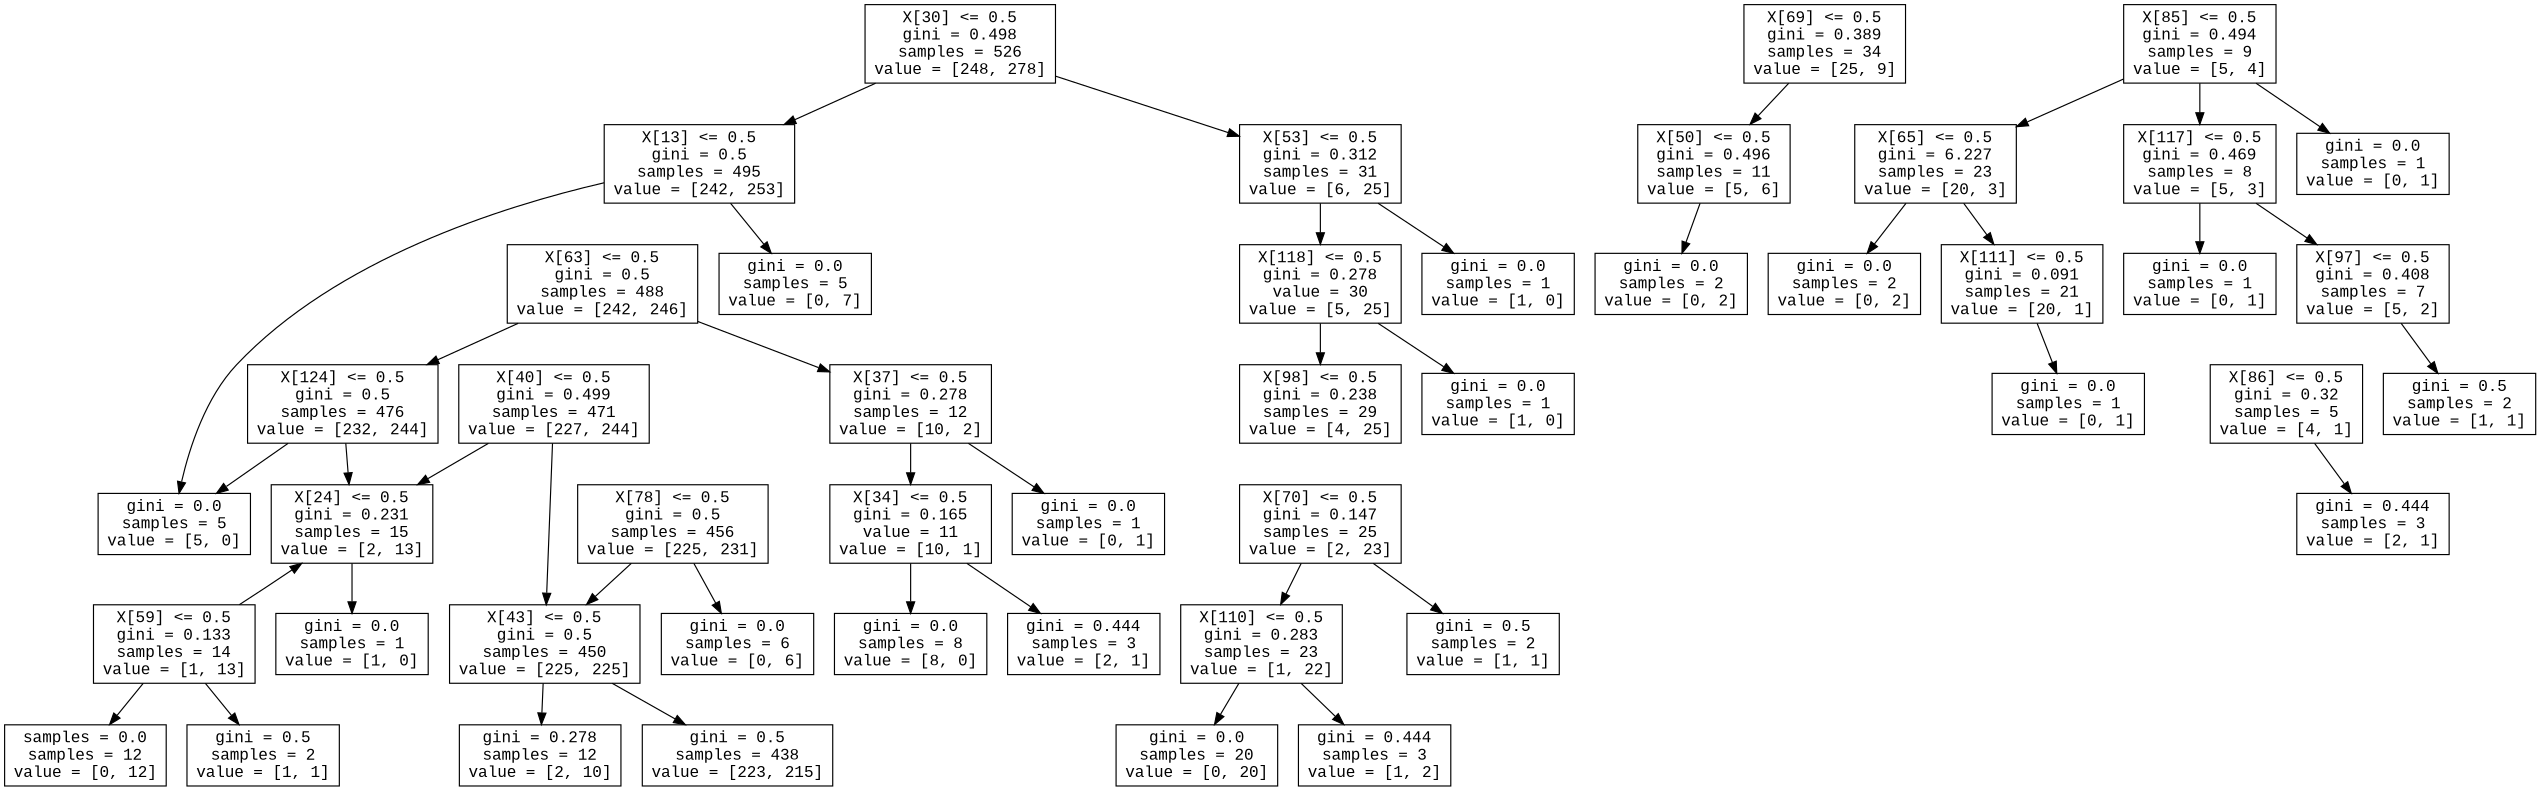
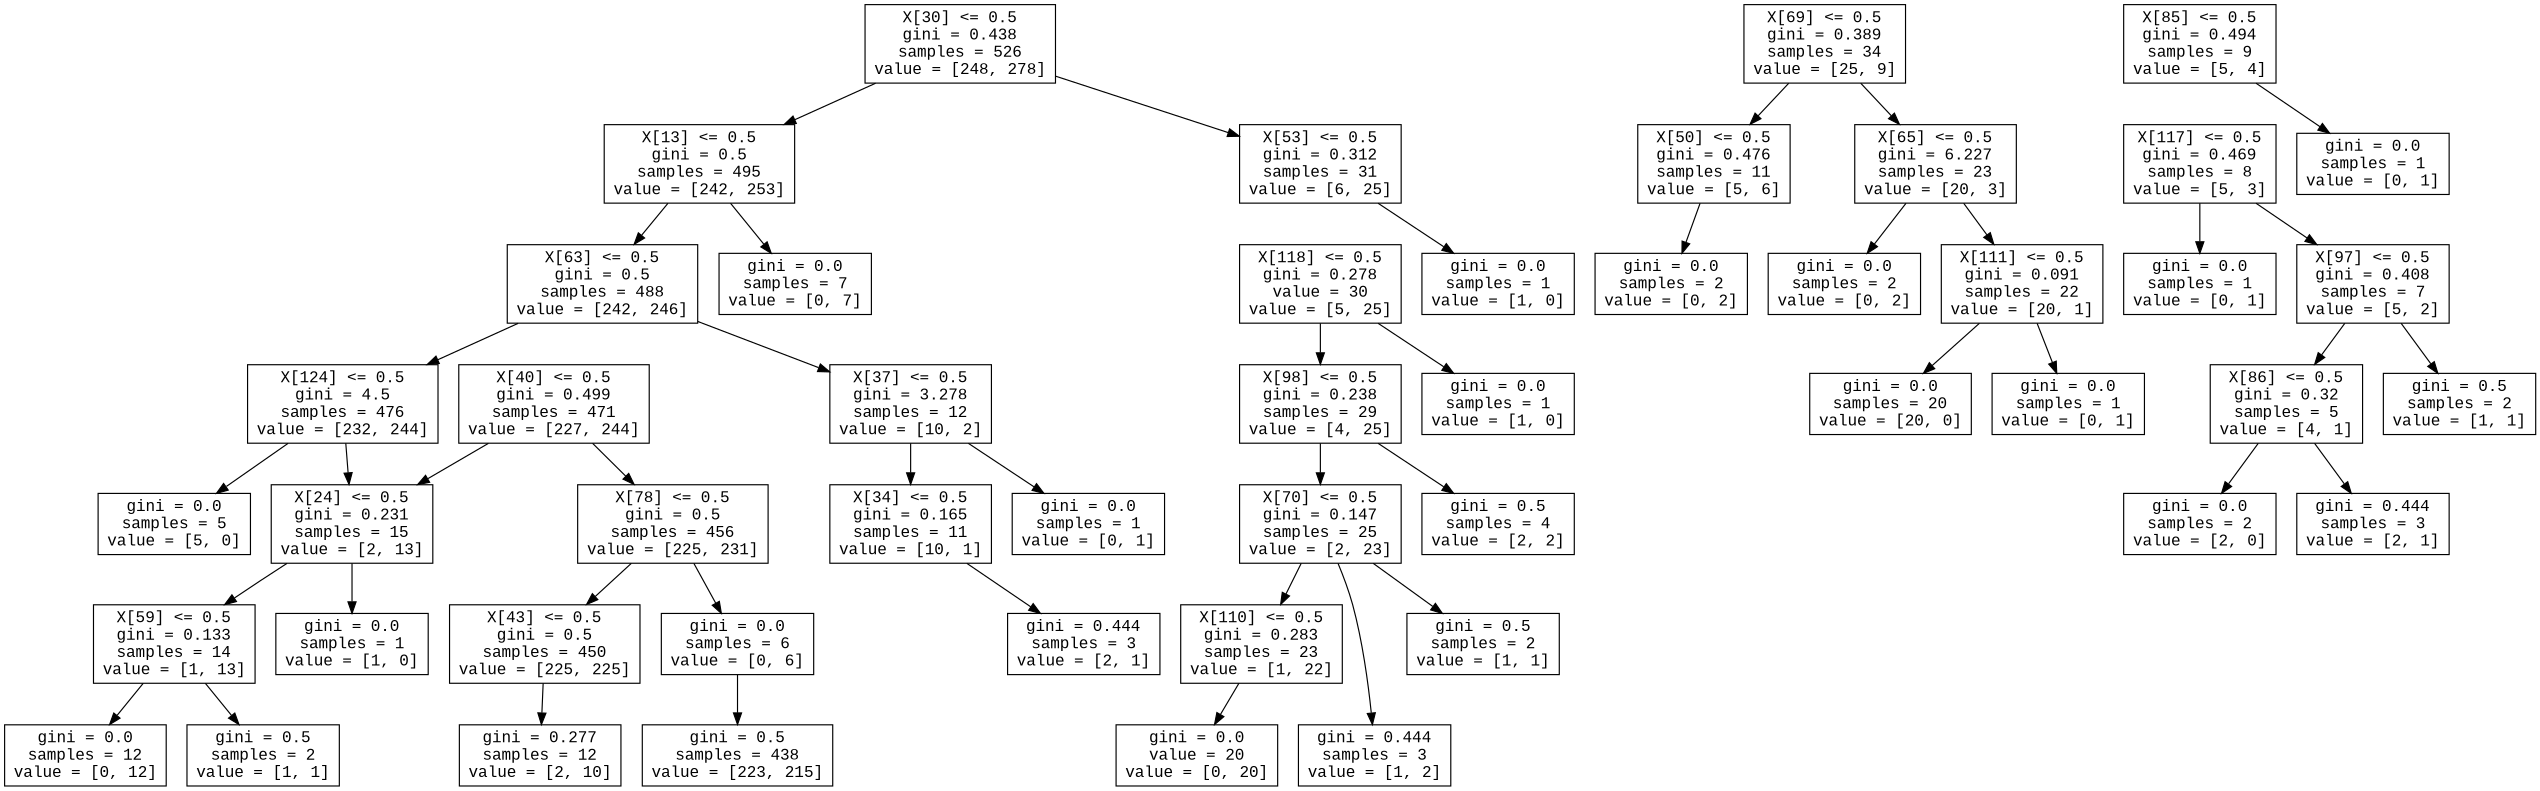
node "X[30] <= 0.5 gini = 0.498 samples = 526 value = [248, 278]": label "X[30] <= 0.5 gini = 0.498 samples = 526 value = [248, 278]" -> "X[30] <= 0.5 gini = 0.438 samples = 526 value = [248, 278]"
edge "X[85] <= 0.5 gini = 0.494 samples = 9 value = [5, 4]" -> "X[117] <= 0.5 gini = 0.469 samples = 8 value = [5, 3]": removed
edge "X[85] <= 0.5 gini = 0.494 samples = 9 value = [5, 4]" -> "X[65] <= 0.5 gini = 6.227 samples = 23 value = [20, 3]": now "X[69] <= 0.5 gini = 0.389 samples = 34 value = [25, 9]" -> "X[65] <= 0.5 gini = 6.227 samples = 23 value = [20, 3]"
node "X[50] <= 0.5 gini = 0.496 samples = 11 value = [5, 6]": label "X[50] <= 0.5 gini = 0.496 samples = 11 value = [5, 6]" -> "X[50] <= 0.5 gini = 0.476 samples = 11 value = [5, 6]"
edge "X[53] <= 0.5 gini = 0.312 samples = 31 value = [6, 25]" -> "X[118] <= 0.5 gini = 0.278 value = 30 value = [5, 25]": removed
edge "X[13] <= 0.5 gini = 0.5 samples = 495 value = [242, 253]" -> "gini = 0.0 samples = 5 value = [5, 0]": now "X[13] <= 0.5 gini = 0.5 samples = 495 value = [242, 253]" -> "X[63] <= 0.5 gini = 0.5 samples = 488 value = [242, 246]"
node "gini = 0.0 samples = 5 value = [0, 7]": label "gini = 0.0 samples = 5 value = [0, 7]" -> "gini = 0.0 samples = 7 value = [0, 7]"
node "X[111] <= 0.5 gini = 0.091 samples = 21 value = [20, 1]": label "X[111] <= 0.5 gini = 0.091 samples = 21 value = [20, 1]" -> "X[111] <= 0.5 gini = 0.091 samples = 22 value = [20, 1]"
edge "X[97] <= 0.5 gini = 0.408 samples = 7 value = [5, 2]" -> "X[86] <= 0.5 gini = 0.32 samples = 5 value = [4, 1]": added
node "X[124] <= 0.5 gini = 0.5 samples = 476 value = [232, 244]": label "X[124] <= 0.5 gini = 0.5 samples = 476 value = [232, 244]" -> "X[124] <= 0.5 gini = 4.5 samples = 476 value = [232, 244]"
node "X[37] <= 0.5 gini = 0.278 samples = 12 value = [10, 2]": label "X[37] <= 0.5 gini = 0.278 samples = 12 value = [10, 2]" -> "X[37] <= 0.5 gini = 3.278 samples = 12 value = [10, 2]"
node "gini = 0.0 samples = 20 value = [20, 0]": added
edge "X[98] <= 0.5 gini = 0.238 samples = 29 value = [4, 25]" -> "X[70] <= 0.5 gini = 0.147 samples = 25 value = [2, 23]": added
edge "X[40] <= 0.5 gini = 0.499 samples = 471 value = [227, 244]" -> "X[43] <= 0.5 gini = 0.5 samples = 450 value = [225, 225]": now "X[40] <= 0.5 gini = 0.499 samples = 471 value = [227, 244]" -> "X[78] <= 0.5 gini = 0.5 samples = 456 value = [225, 231]"
node "X[34] <= 0.5 gini = 0.165 value = 11 value = [10, 1]": label "X[34] <= 0.5 gini = 0.165 value = 11 value = [10, 1]" -> "X[34] <= 0.5 gini = 0.165 samples = 11 value = [10, 1]"
node "gini = 0.5 samples = 4 value = [2, 2]": added
node "gini = 0.0 samples = 2 value = [2, 0]": added
edge "X[59] <= 0.5 gini = 0.133 samples = 14 value = [1, 13]" -> "X[24] <= 0.5 gini = 0.231 samples = 15 value = [2, 13]": reversed
node "gini = 0.0 samples = 8 value = [8, 0]": removed
edge "X[110] <= 0.5 gini = 0.283 samples = 23 value = [1, 22]" -> "gini = 0.444 samples = 3 value = [1, 2]": now "X[70] <= 0.5 gini = 0.147 samples = 25 value = [2, 23]" -> "gini = 0.444 samples = 3 value = [1, 2]"
edge "X[43] <= 0.5 gini = 0.5 samples = 450 value = [225, 225]" -> "gini = 0.5 samples = 438 value = [223, 215]": now "gini = 0.0 samples = 6 value = [0, 6]" -> "gini = 0.5 samples = 438 value = [223, 215]"
node "samples = 0.0 samples = 12 value = [0, 12]": label "samples = 0.0 samples = 12 value = [0, 12]" -> "gini = 0.0 samples = 12 value = [0, 12]"
node "gini = 0.278 samples = 12 value = [2, 10]": label "gini = 0.278 samples = 12 value = [2, 10]" -> "gini = 0.277 samples = 12 value = [2, 10]"
node "gini = 0.0 samples = 20 value = [0, 20]": label "gini = 0.0 samples = 20 value = [0, 20]" -> "gini = 0.0 value = 20 value = [0, 20]"
